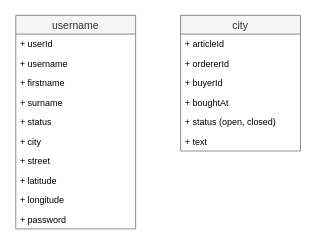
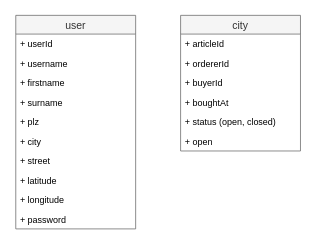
node "username": label "username" -> "user"
node "+ status": label "+ status" -> "+ plz"
node "+ text": label "+ text" -> "+ open"
